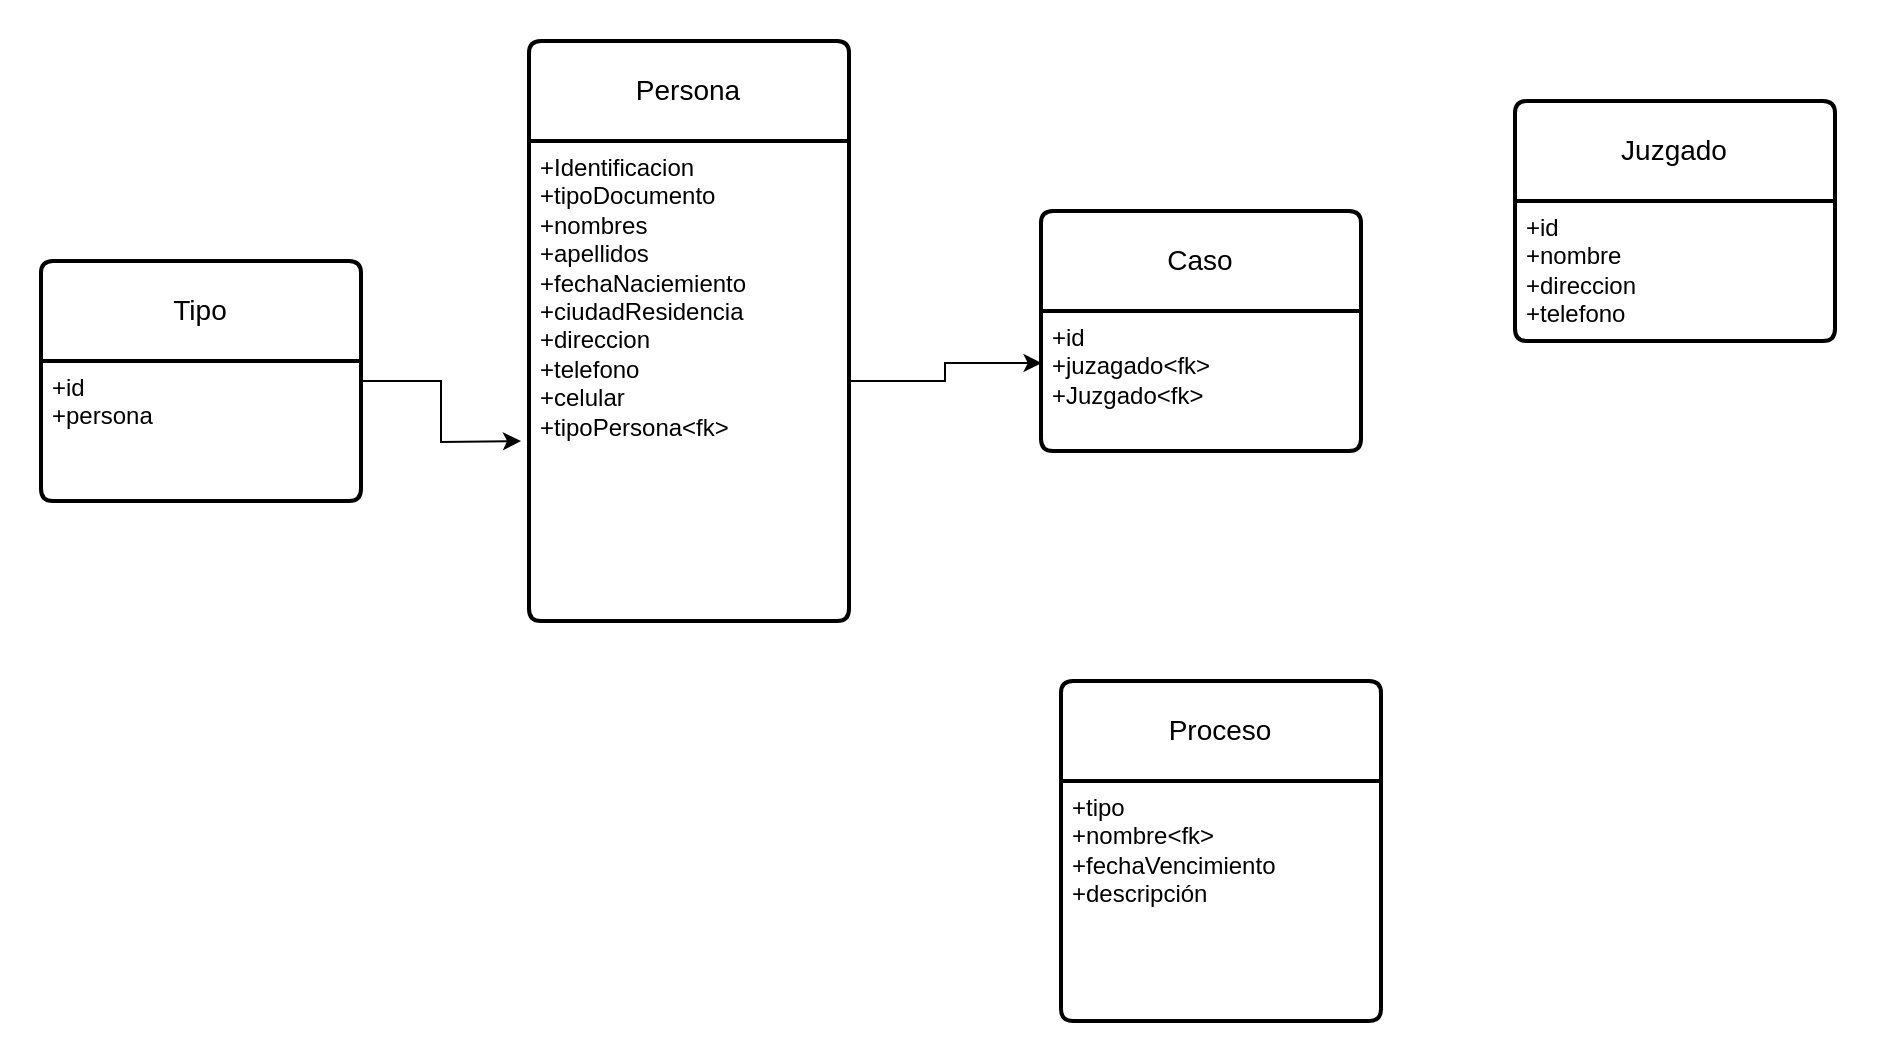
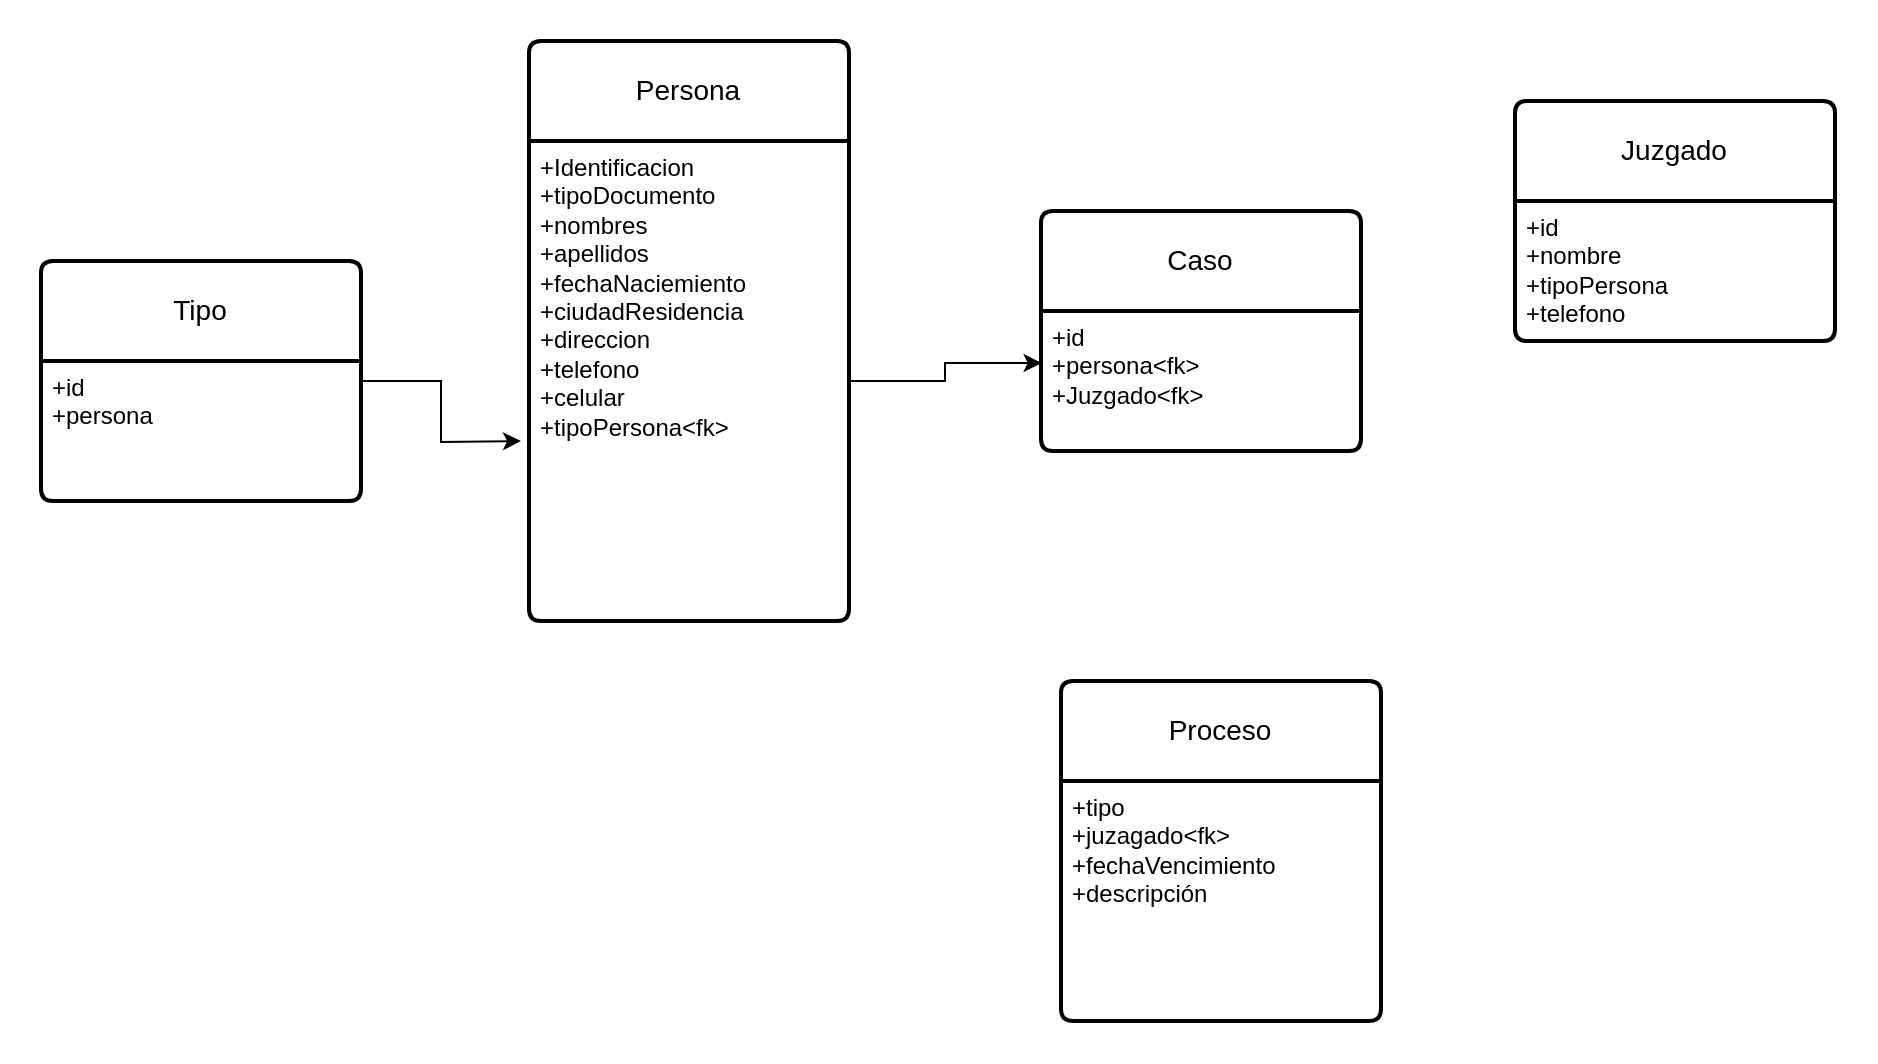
node "+id +nombre +direccion +telefono": label "+id +nombre +direccion +telefono" -> "+id +nombre +tipoPersona +telefono"
node "+id +juzagado<fk> +Juzgado<fk>": label "+id +juzagado<fk> +Juzgado<fk>" -> "+id +persona<fk> +Juzgado<fk>"
node "+tipo +nombre<fk> +fechaVencimiento +descripción": label "+tipo +nombre<fk> +fechaVencimiento +descripción" -> "+tipo +juzagado<fk> +fechaVencimiento +descripción"
